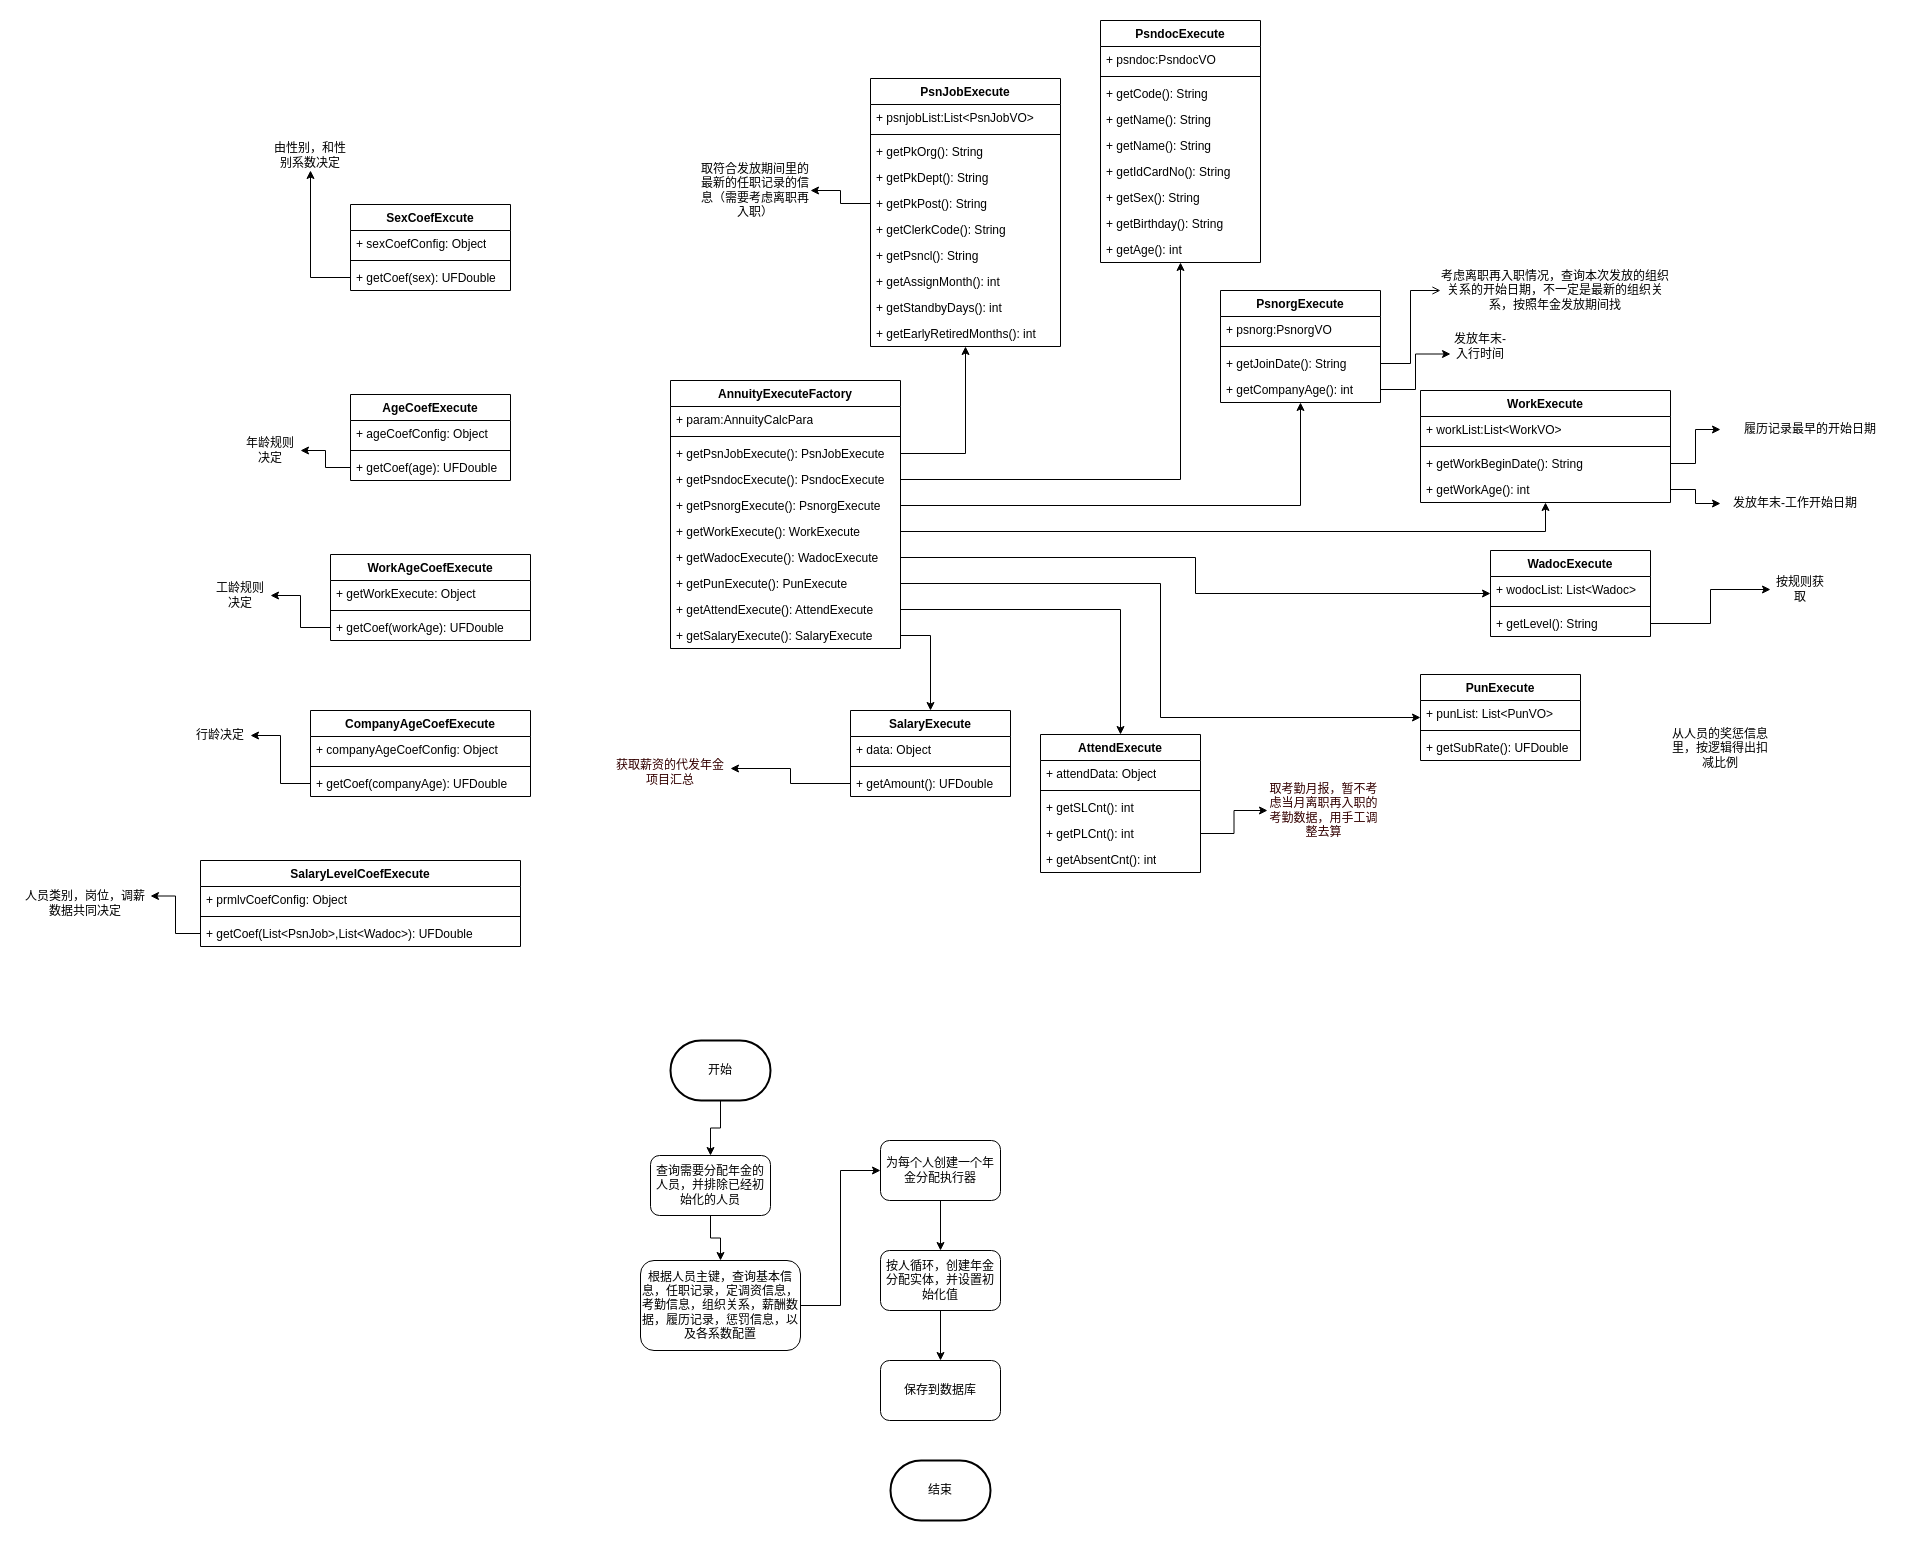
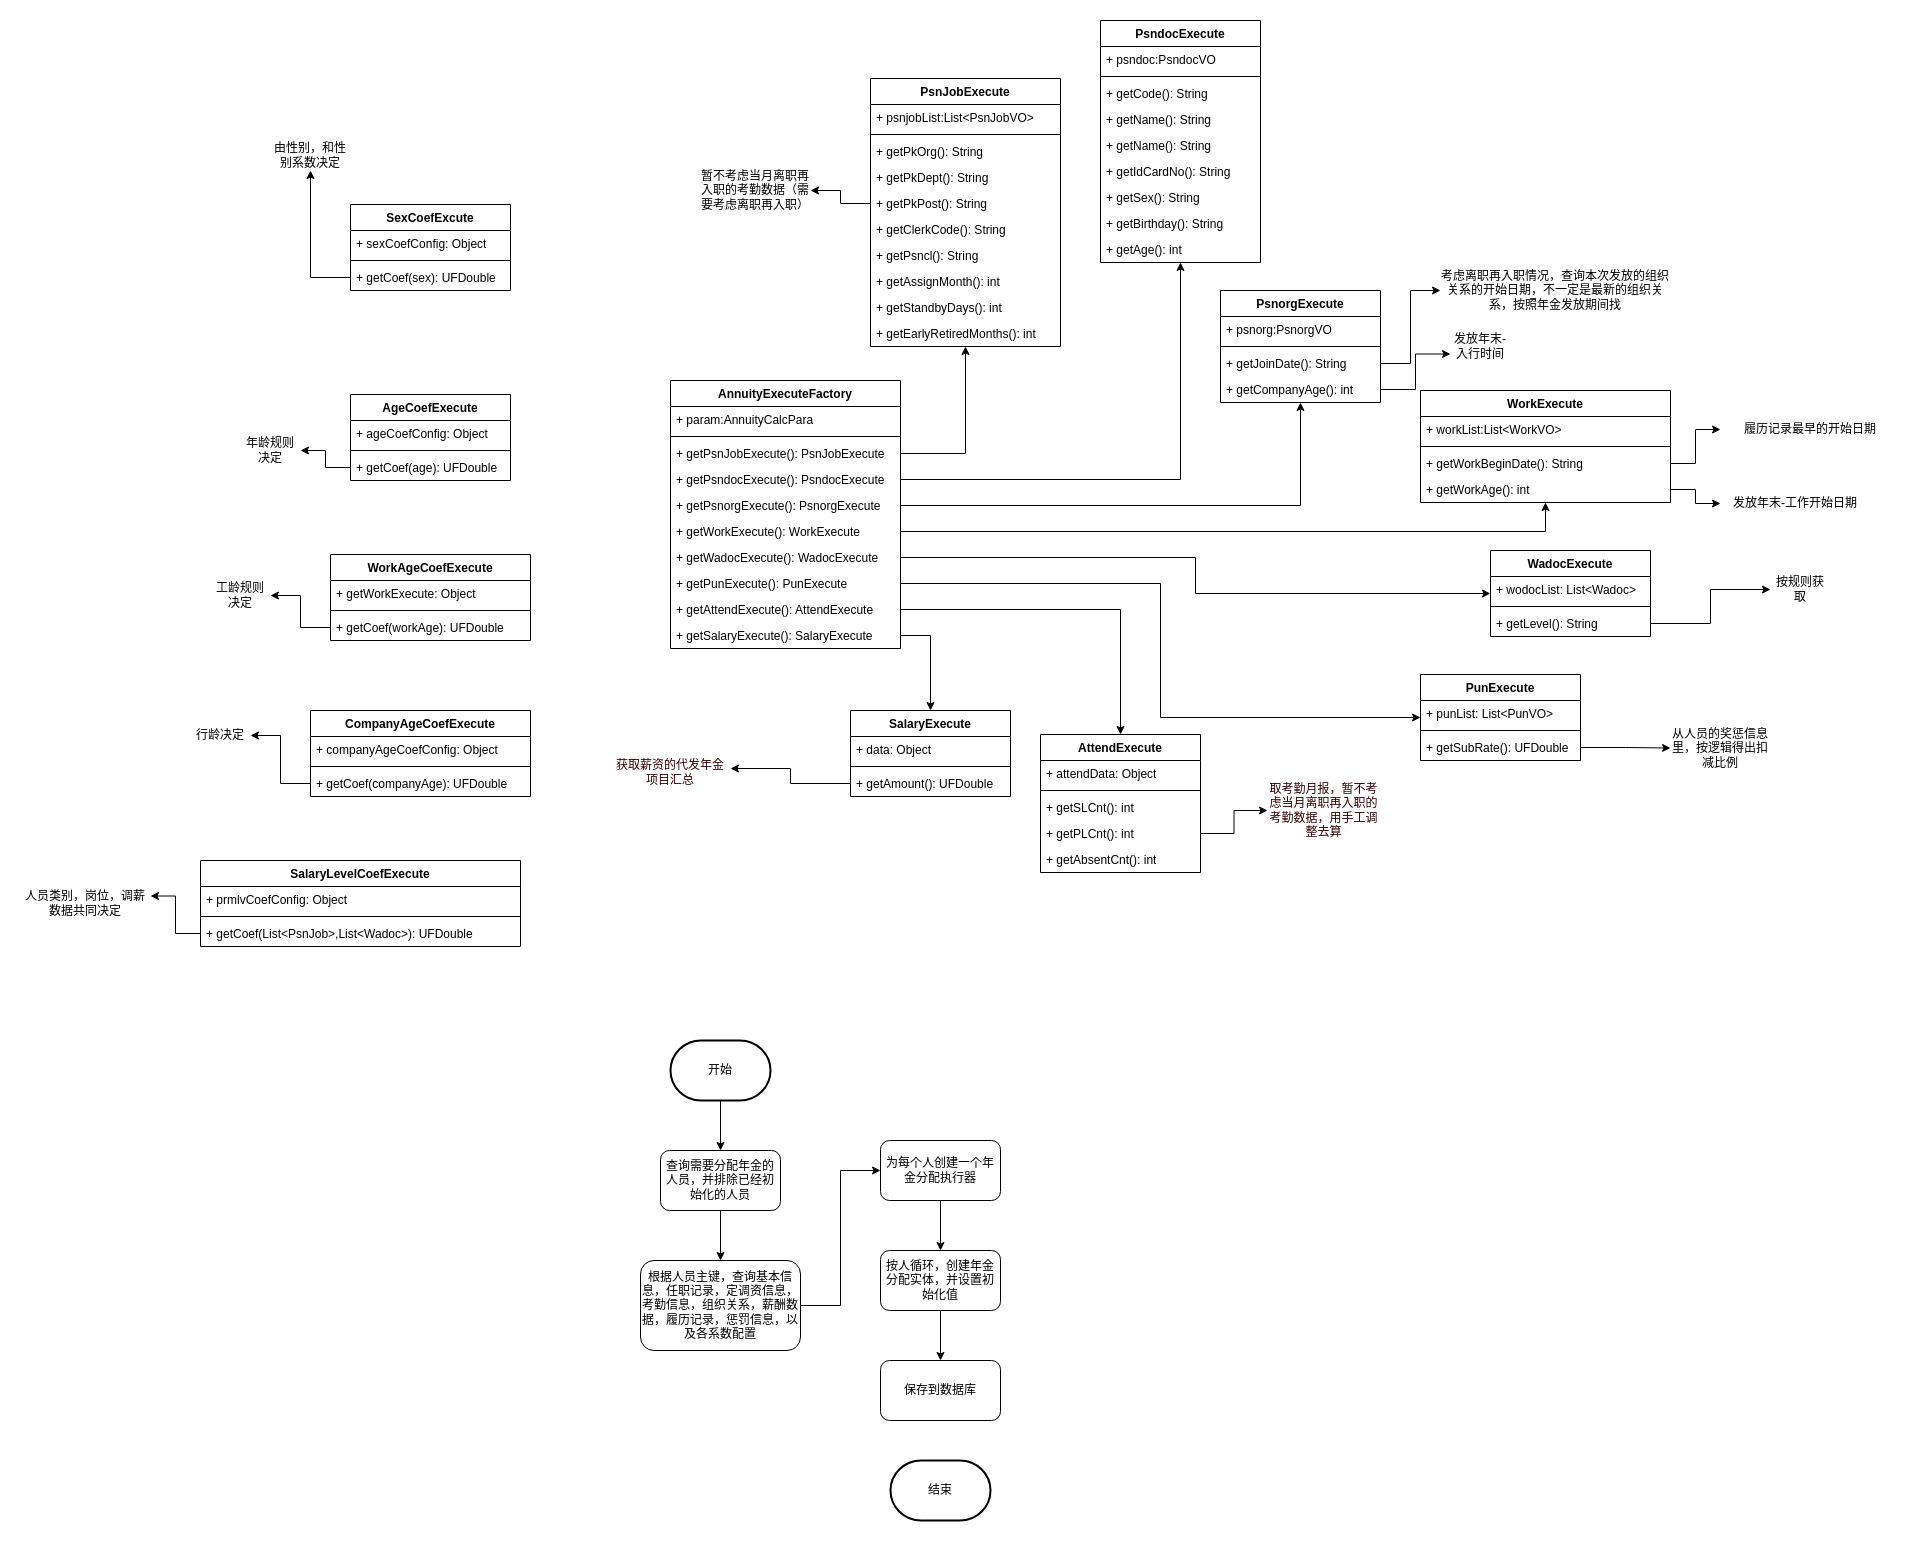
node "取符合发放期间里的最新的任职记录的信息（需要考虑离职再入职）": label "取符合发放期间里的最新的任职记录的信息（需要考虑离职再入职）" -> "暂不考虑当月离职再入职的考勤数据（需要考虑离职再入职）"
edge "+ getJoinDate(): String" -> "考虑离职再入职情况，查询本次发放的组织关系的开始日期，不一定是最新的组织关系，按照年金发放期间找": arrowhead open -> classic
edge "+ getSubRate(): UFDouble" -> "从人员的奖惩信息里，按逻辑得出扣减比例": added
node "查询需要分配年金的人员，并排除已经初始化的人员": moved (711, 1186) -> (721, 1181)
